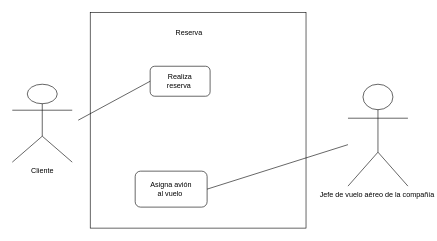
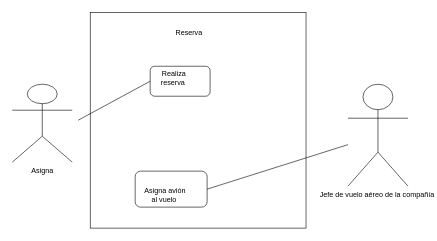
node "Realiza reserva": moved (180, 81) -> (174, 78)
node "Cliente": label "Cliente" -> "Asigna"
node "Asigna avión al vuelo": moved (171, 189) -> (165, 195)
